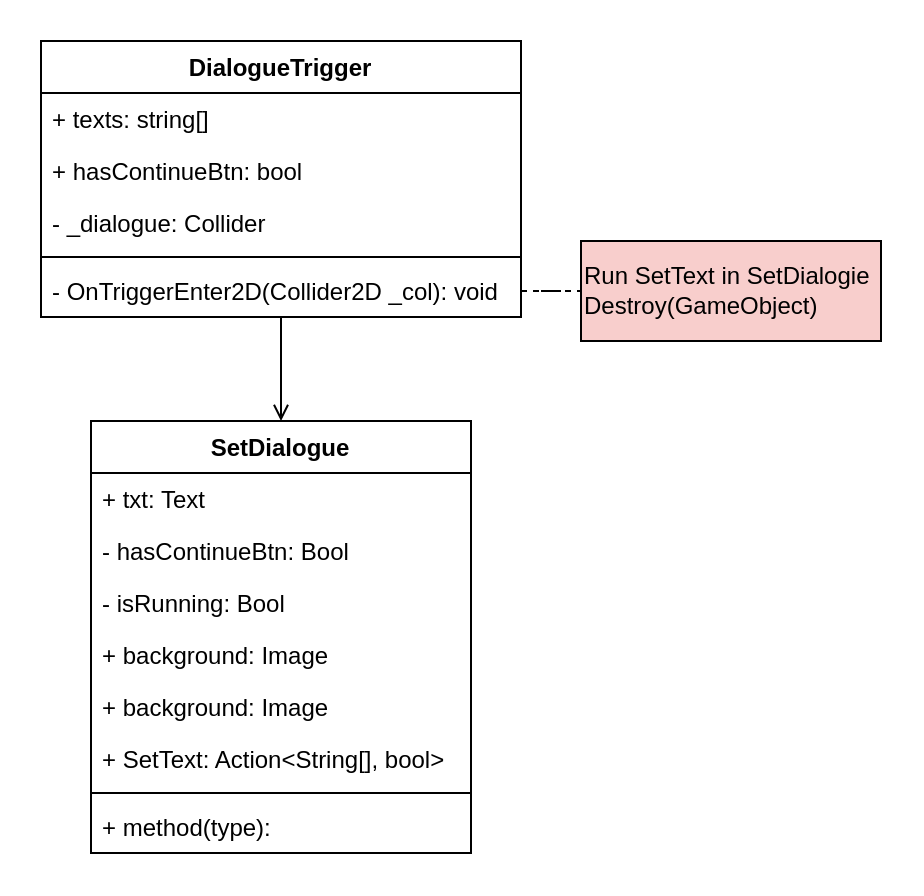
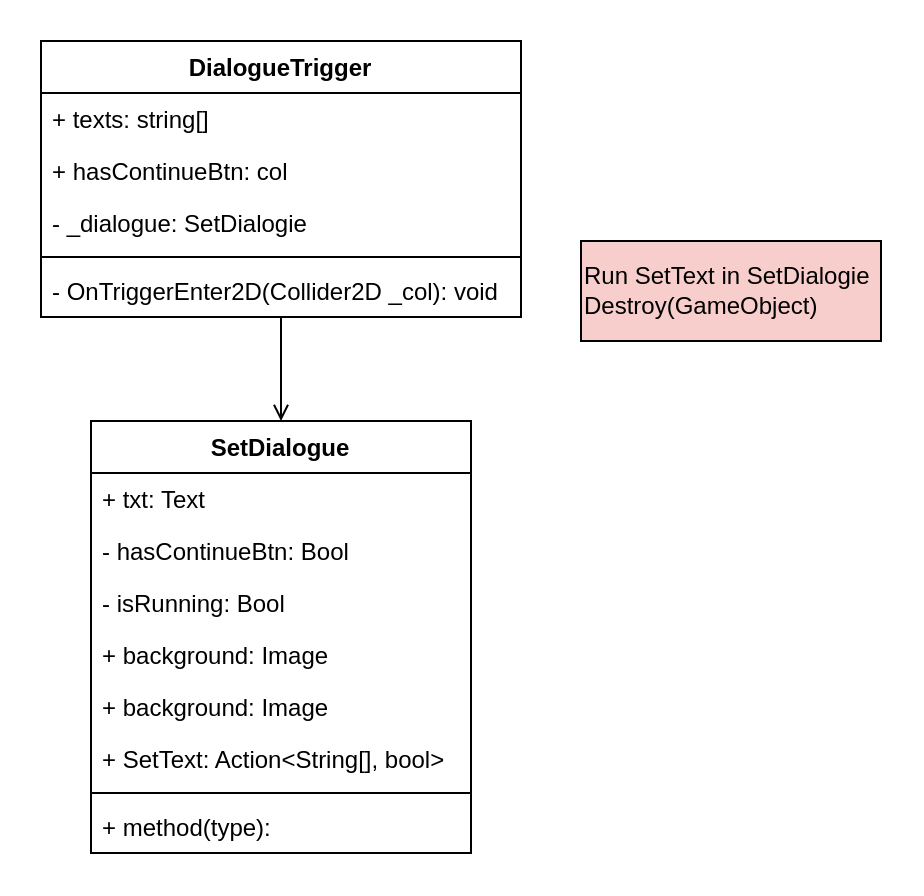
node "+ hasContinueBtn: bool": label "+ hasContinueBtn: bool" -> "+ hasContinueBtn: col"
node "- _dialogue: Collider": label "- _dialogue: Collider" -> "- _dialogue: SetDialogie"
edge "- OnTriggerEnter2D(Collider2D _col): void" -- "Run SetText in SetDialogie Destroy(GameObject)": removed
